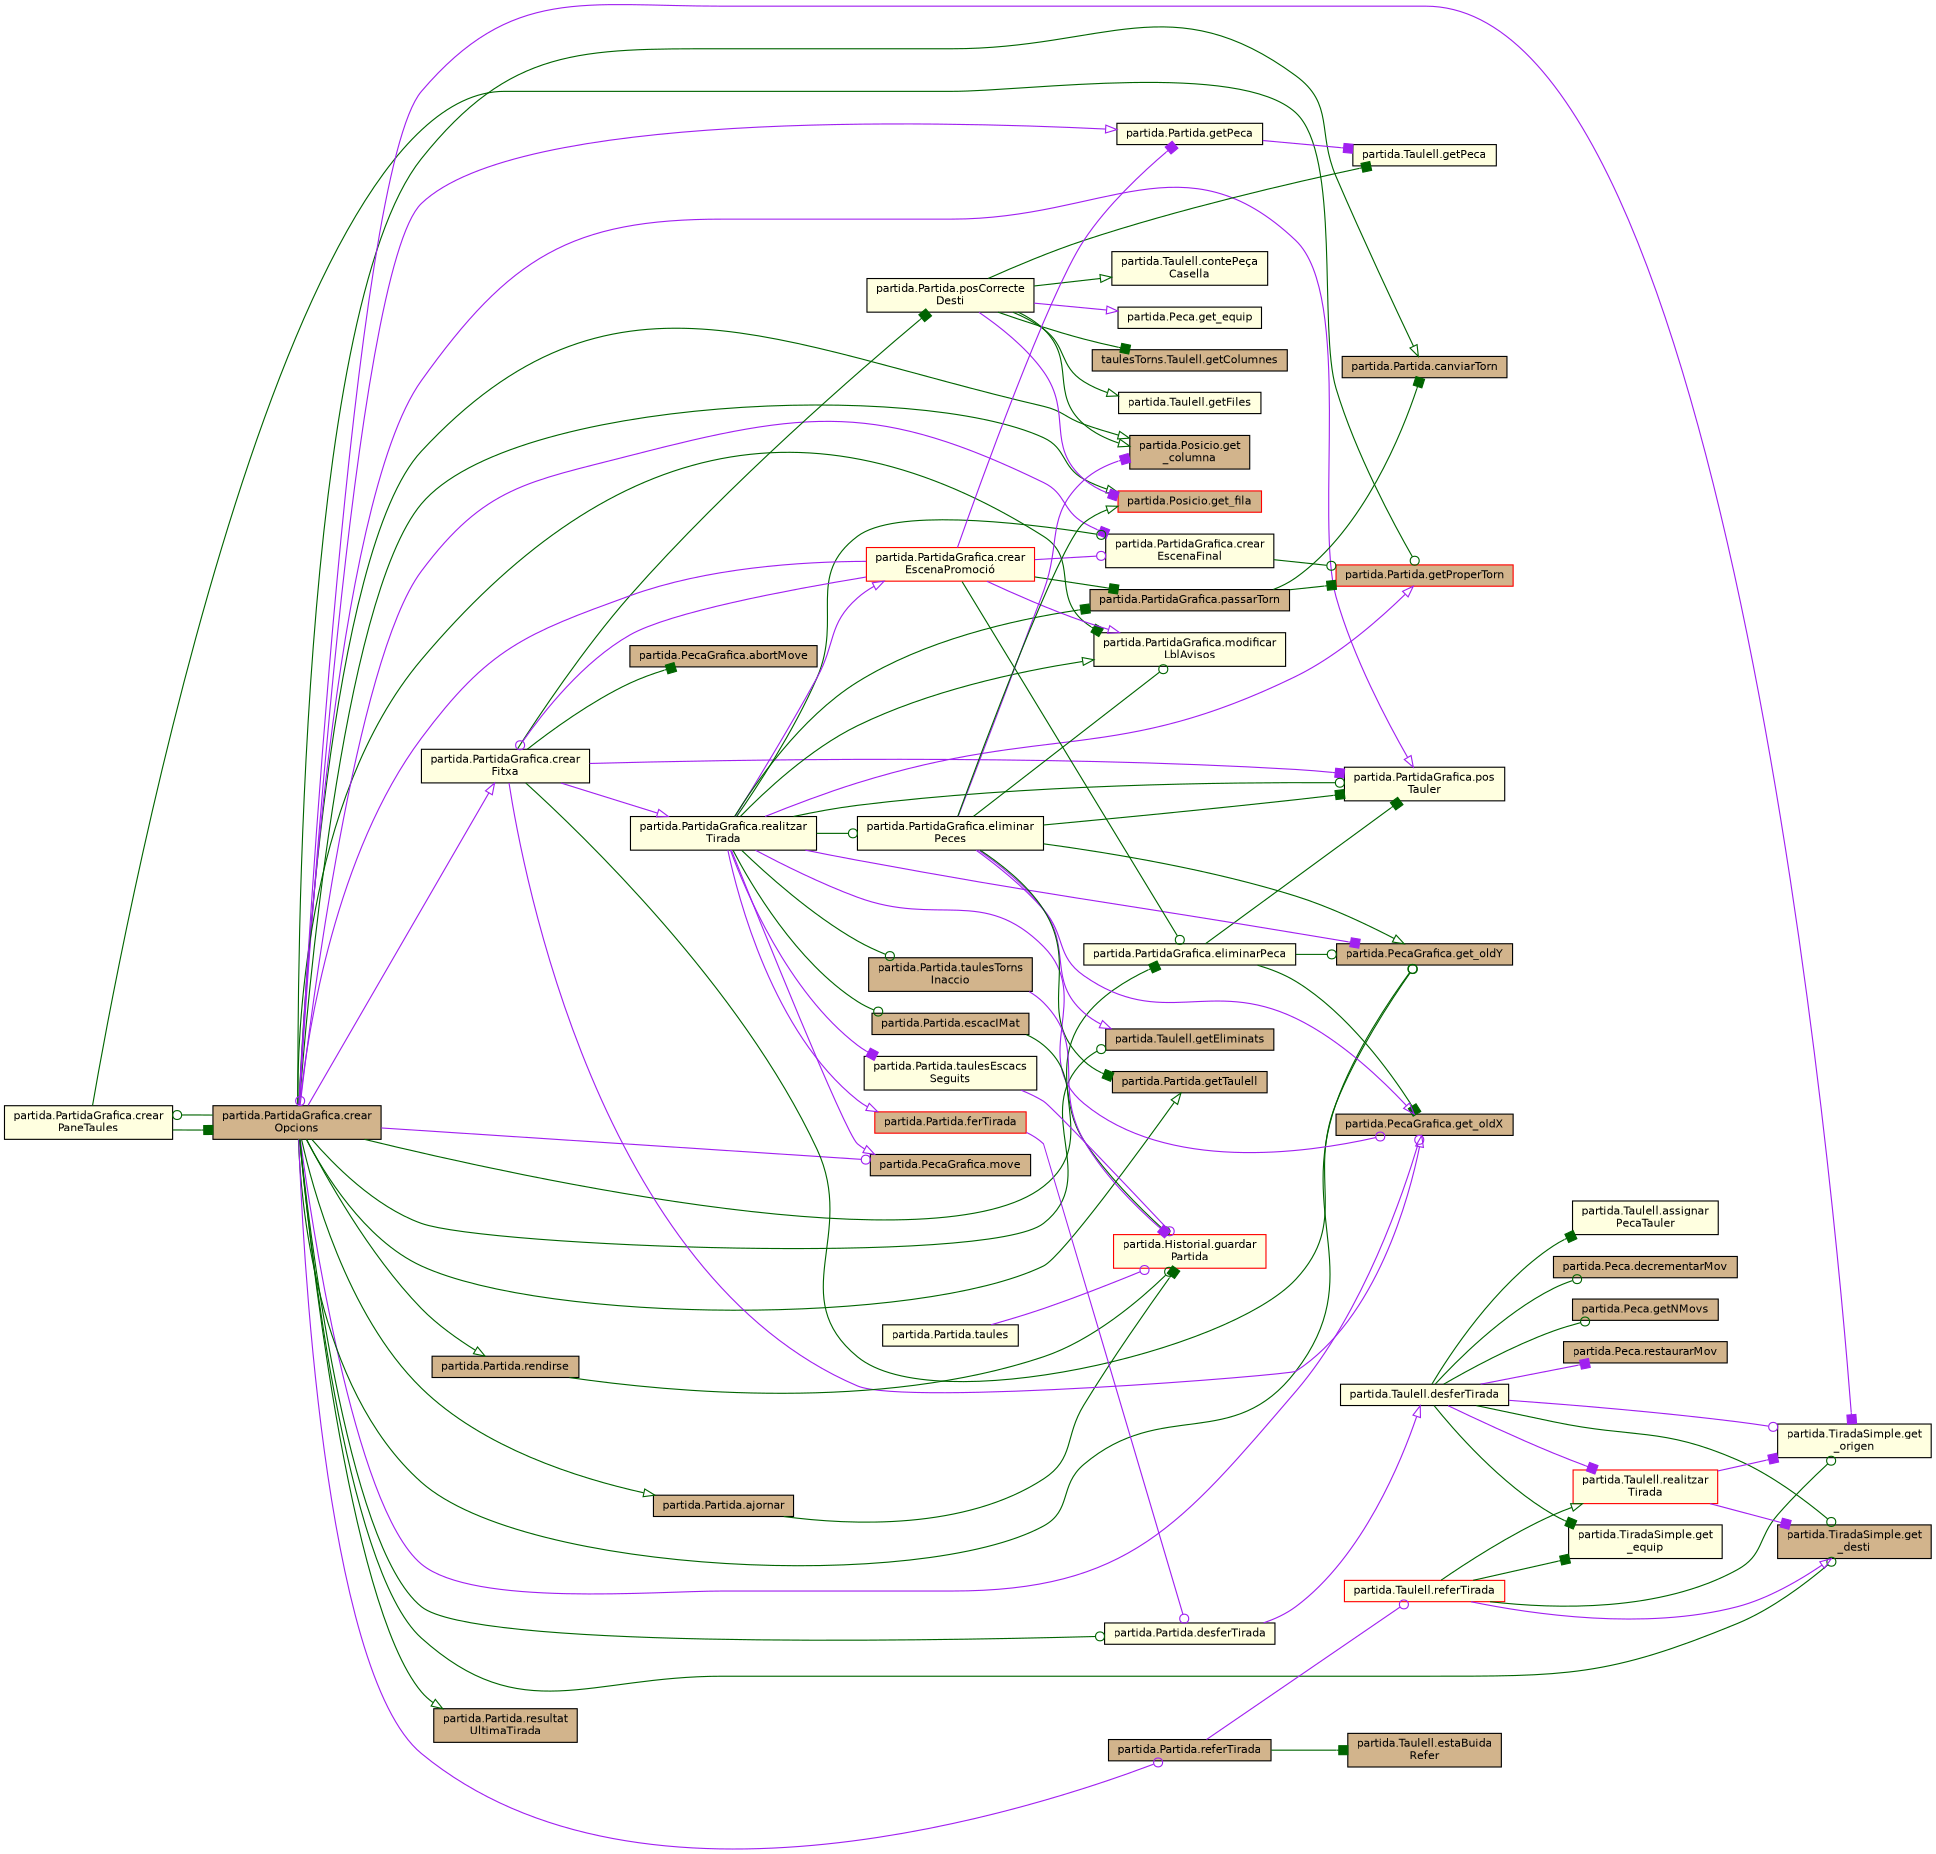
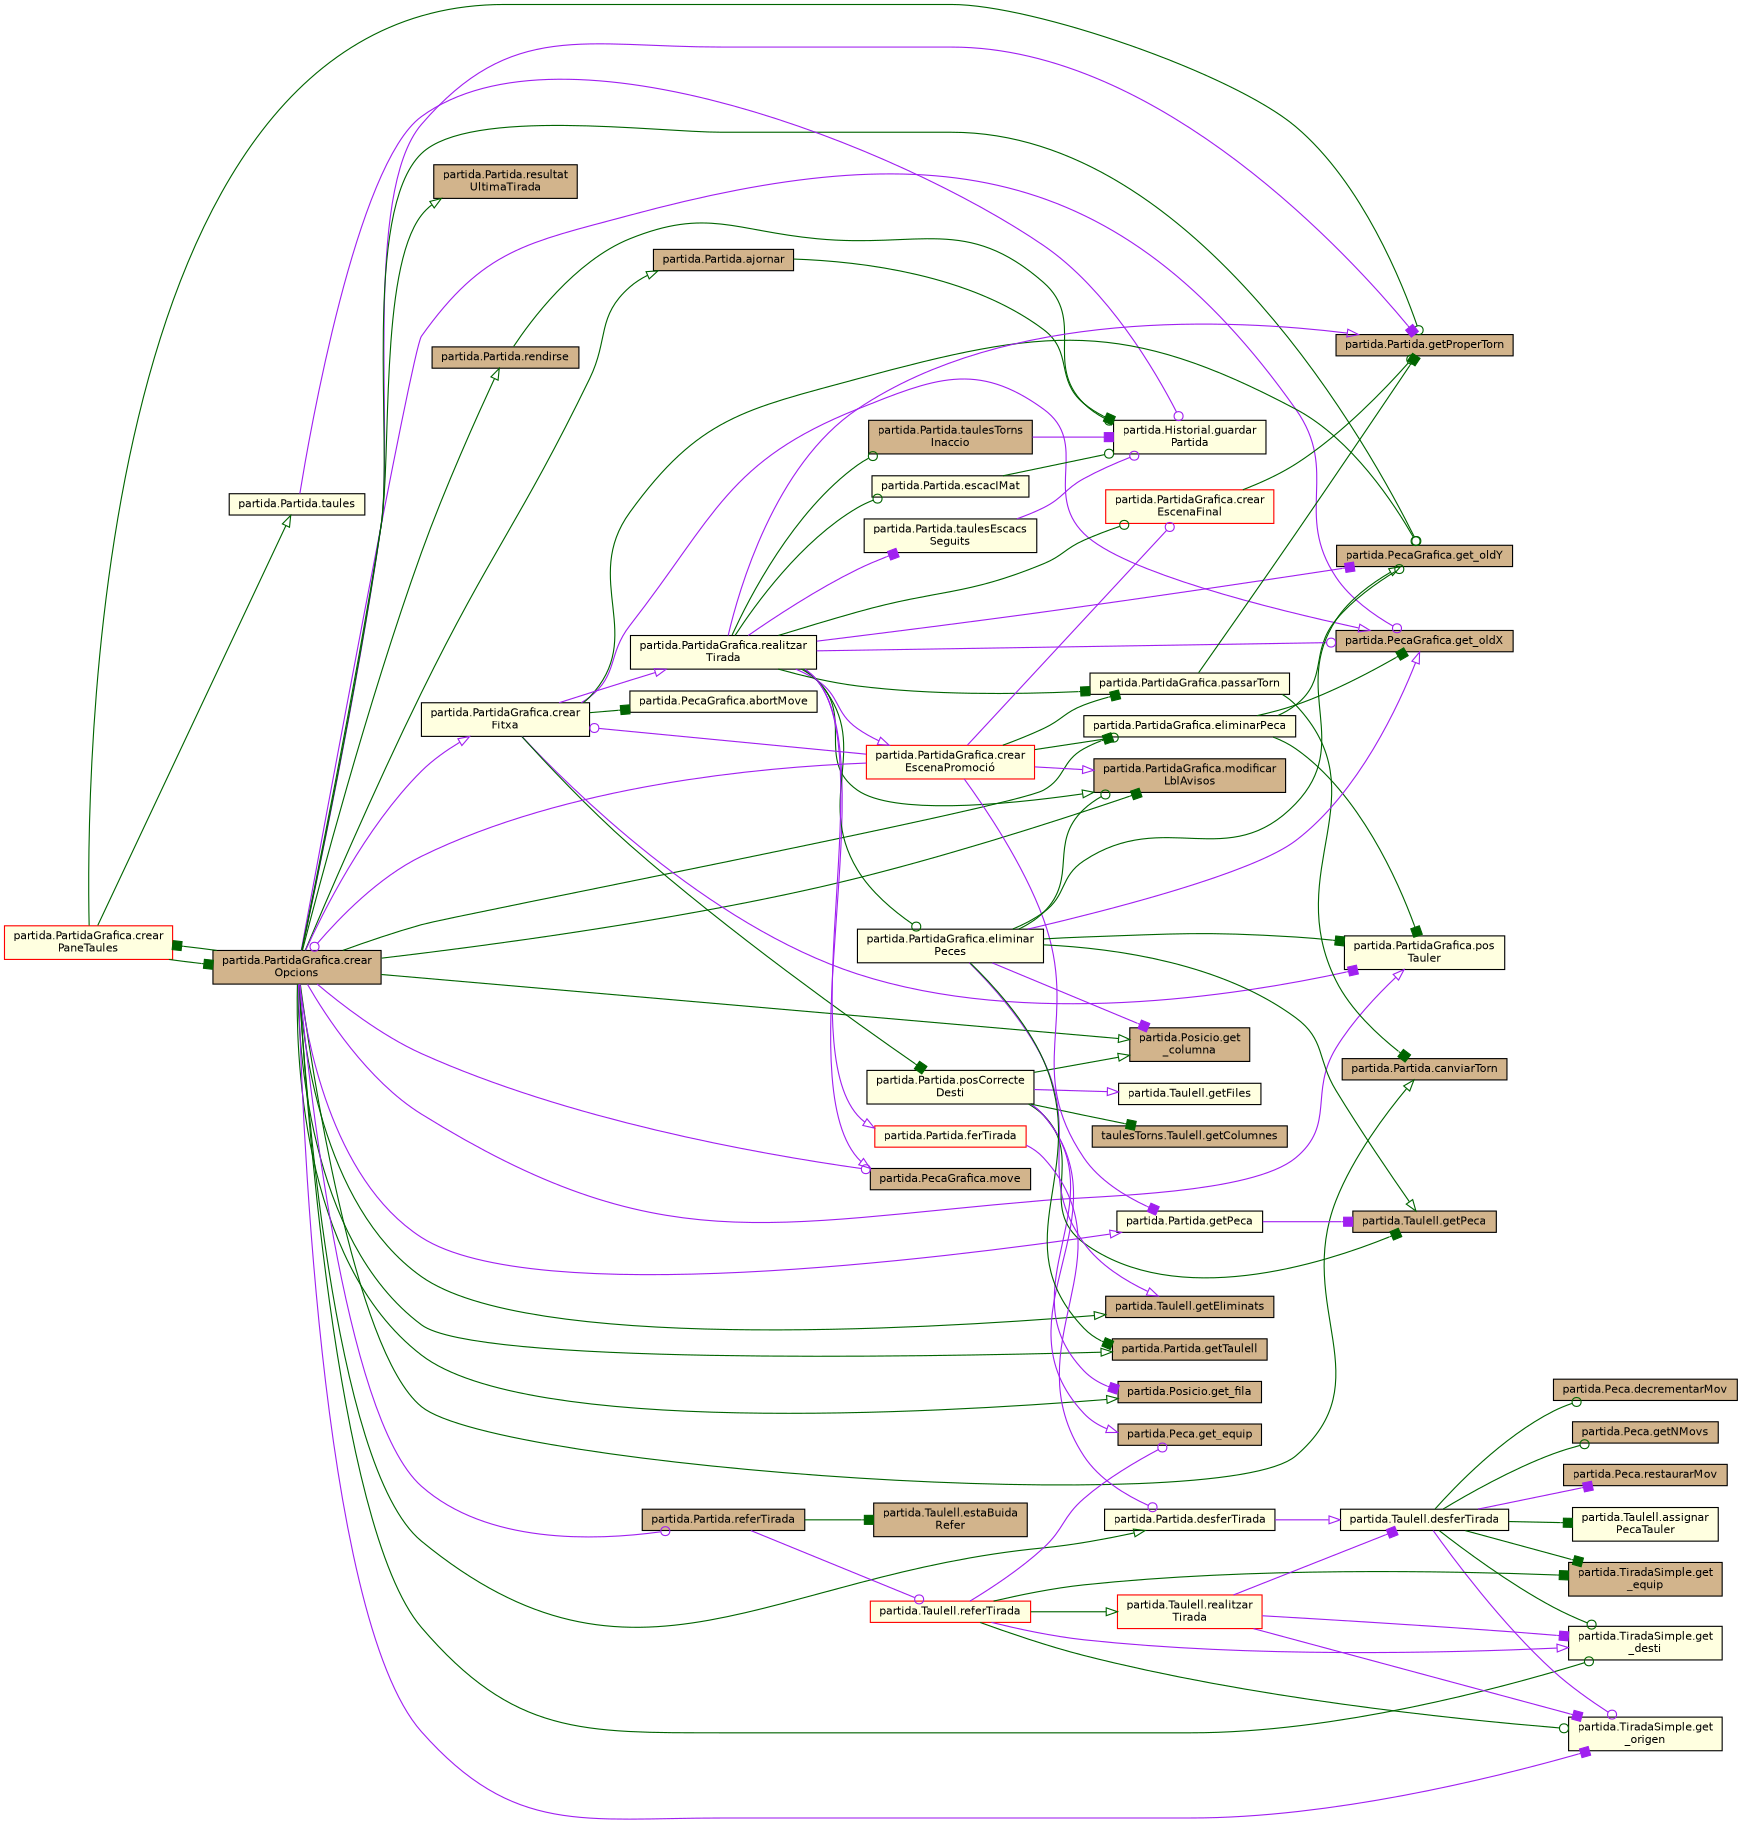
node "partida.Taulell.getPeca": fillcolor lightyellow -> tan
node "partida.Taulell.contePeça Casella": removed
node "partida.Peca.get_equip": fillcolor lightyellow -> tan
edge "partida.Partida.posCorrecte Desti" -> "partida.Taulell.getFiles": color darkgreen -> purple
node "partida.Posicio.get_fila": color red -> black
edge "partida.PartidaGrafica.crear Opcions" -> "partida.PartidaGrafica.crear EscenaFinal": now "partida.PartidaGrafica.crear Opcions" -> "partida.Partida.getProperTorn"
node "partida.PartidaGrafica.crear EscenaFinal": color black -> red
node "partida.Partida.getProperTorn": color red -> black
node "partida.PartidaGrafica.passarTorn": fillcolor tan -> lightyellow
node "partida.PartidaGrafica.modificar LblAvisos": fillcolor lightyellow -> tan
edge "partida.PartidaGrafica.eliminar Peces" -> "partida.Posicio.get_fila": now "partida.PartidaGrafica.eliminar Peces" -> "partida.Taulell.getPeca"
node "partida.PecaGrafica.abortMove": fillcolor tan -> lightyellow
edge "partida.PartidaGrafica.crear PaneTaules" -> "partida.Partida.taules": added
edge "partida.PartidaGrafica.realitzar Tirada" -> "partida.PartidaGrafica.pos Tauler": removed
node "partida.Partida.escacIMat": fillcolor tan -> lightyellow
edge "partida.PartidaGrafica.crear Opcions" -> "partida.PartidaGrafica.crear PaneTaules": arrowhead odot -> box
node "partida.PartidaGrafica.crear PaneTaules": color black -> red
node "partida.Partida.ferTirada": fillcolor tan -> lightyellow
edge "partida.PartidaGrafica.crear Opcions" -> "partida.Taulell.getEliminats": arrowhead odot -> onormal
node "partida.Historial.guardar Partida": color red -> black
edge "partida.Taulell.desferTirada" -> "partida.Taulell.realitzar Tirada": reversed
edge "partida.Taulell.referTirada" -> "partida.Peca.get_equip": added
node "partida.TiradaSimple.get _equip": fillcolor lightyellow -> tan
node "partida.TiradaSimple.get _desti": fillcolor tan -> lightyellow
edge "partida.PartidaGrafica.crear Opcions" -> "partida.Partida.desferTirada": arrowhead odot -> onormal
